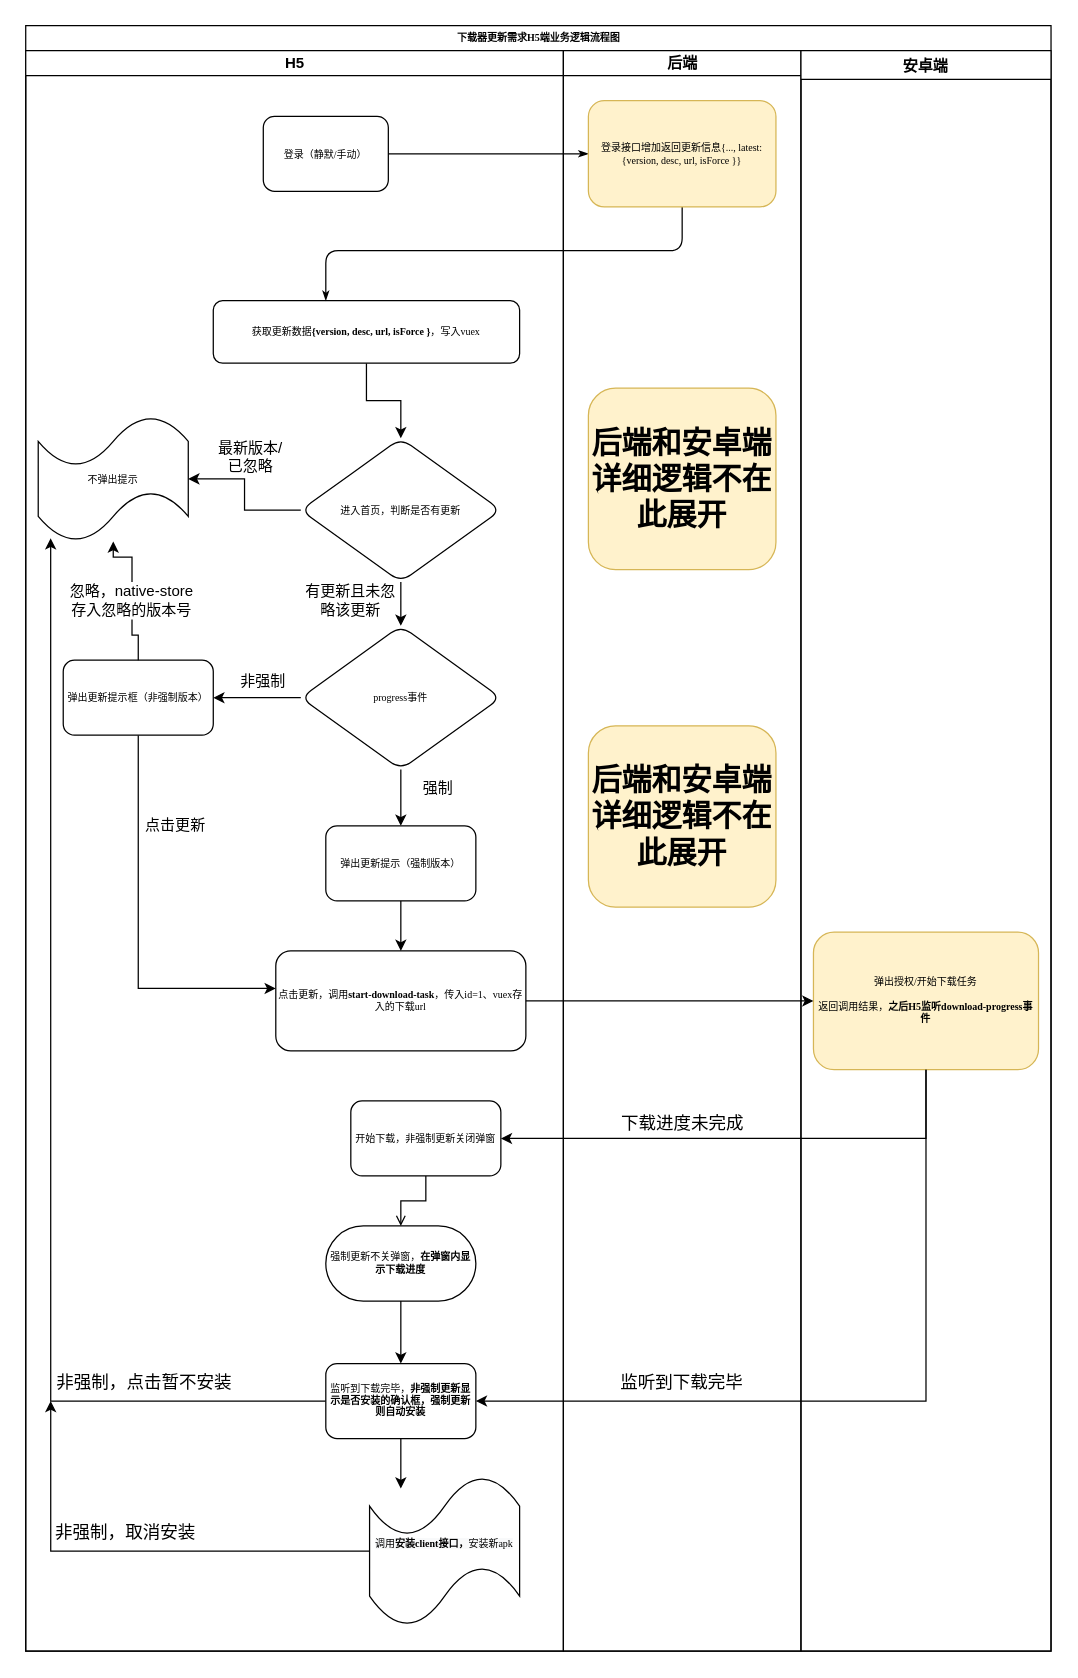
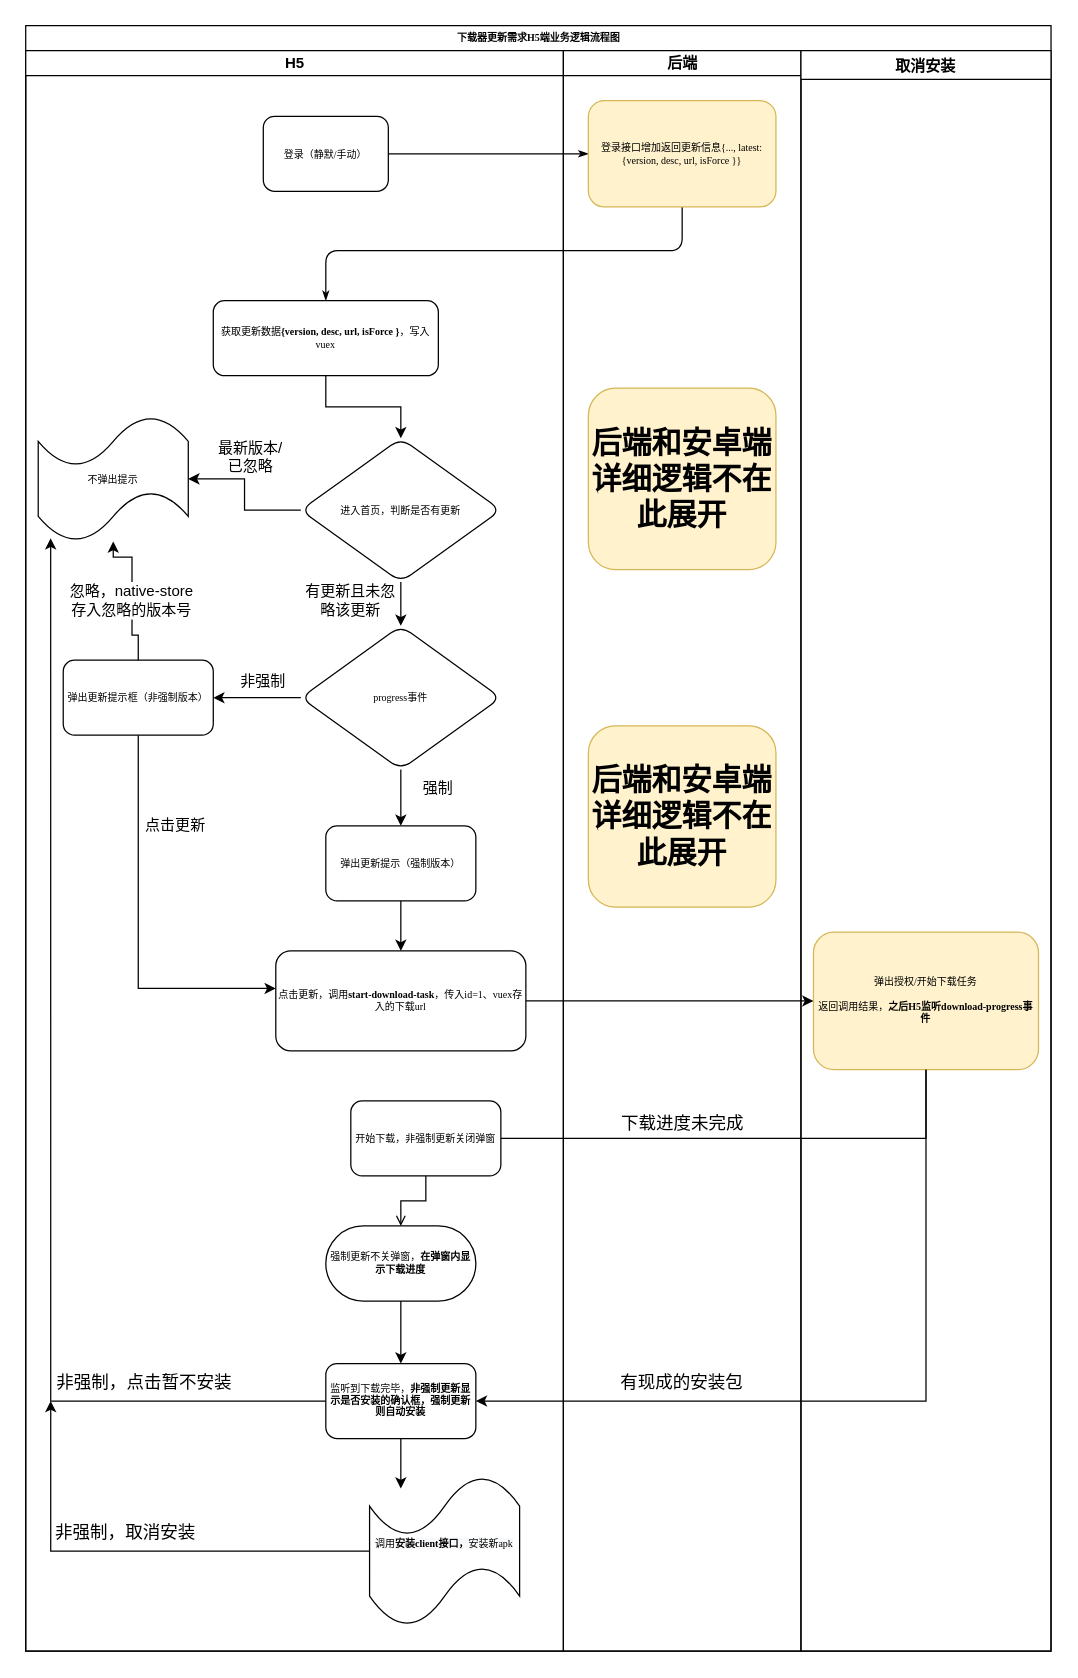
node "安卓端": label "安卓端" -> "取消安装"
node "获取更新数据{version, desc, url, isForce }，写入vuex": size 306x63 -> 225x75
edge "弹出授权/开始下载任务 返回调用结果，之后H5监听download-progress事件" -> "开始下载，非强制更新关闭弹窗": arrowhead classic -> none
node "监听到下载完毕": label "监听到下载完毕" -> "有现成的安装包"
